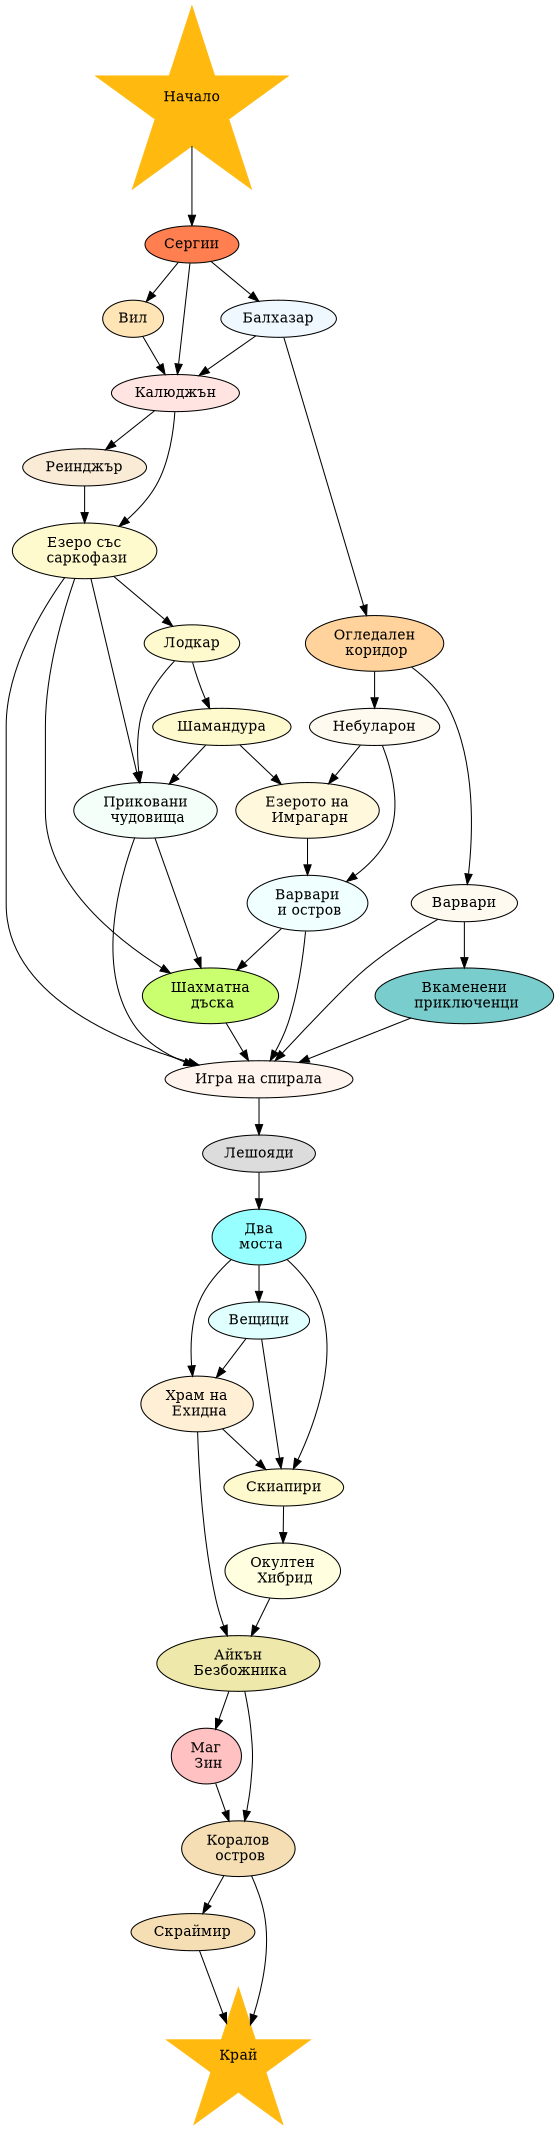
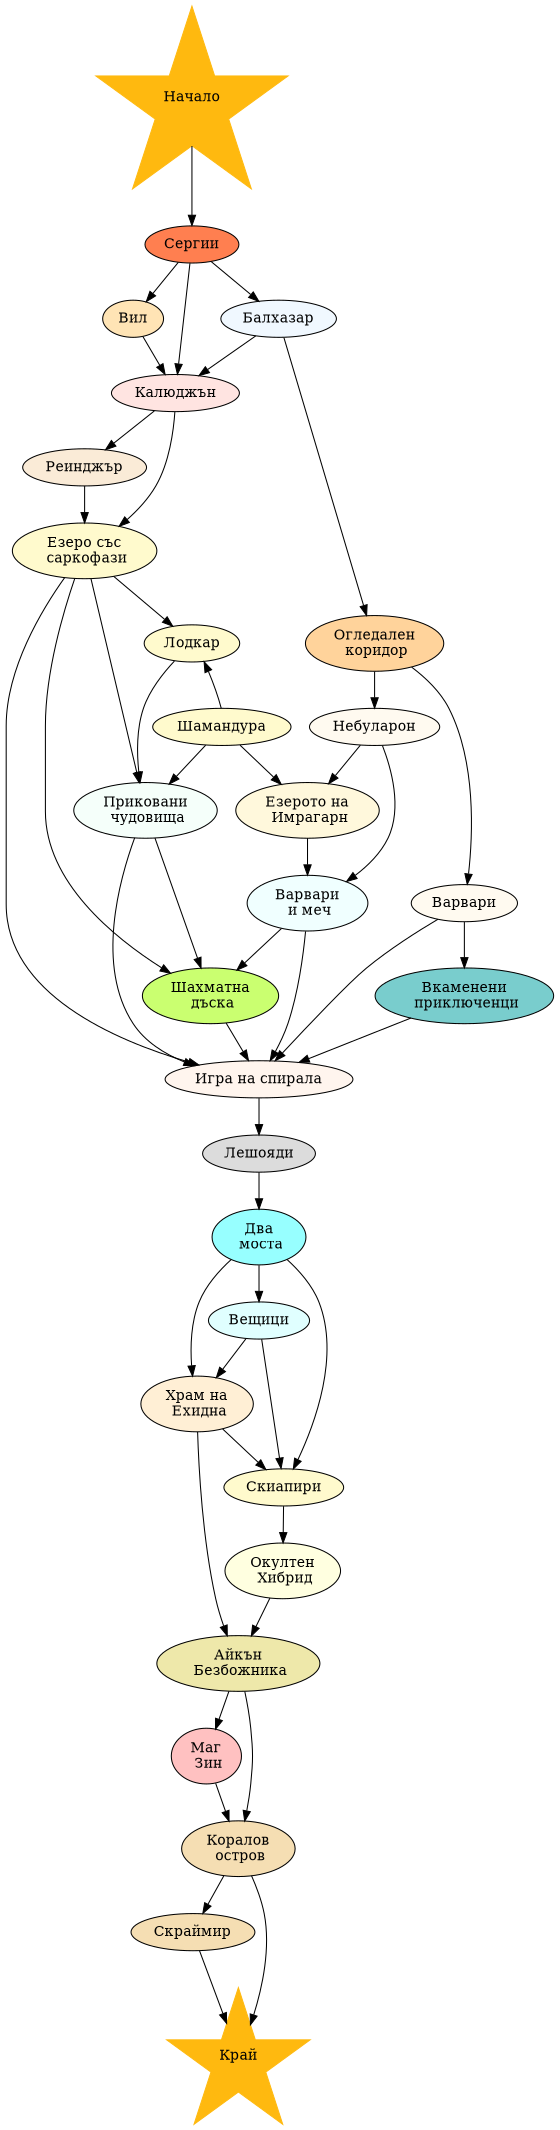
edge "Лодкар" -> "Шамандура": reversed
node "Варвари и остров": label "Варвари и остров" -> "Варвари и меч"
